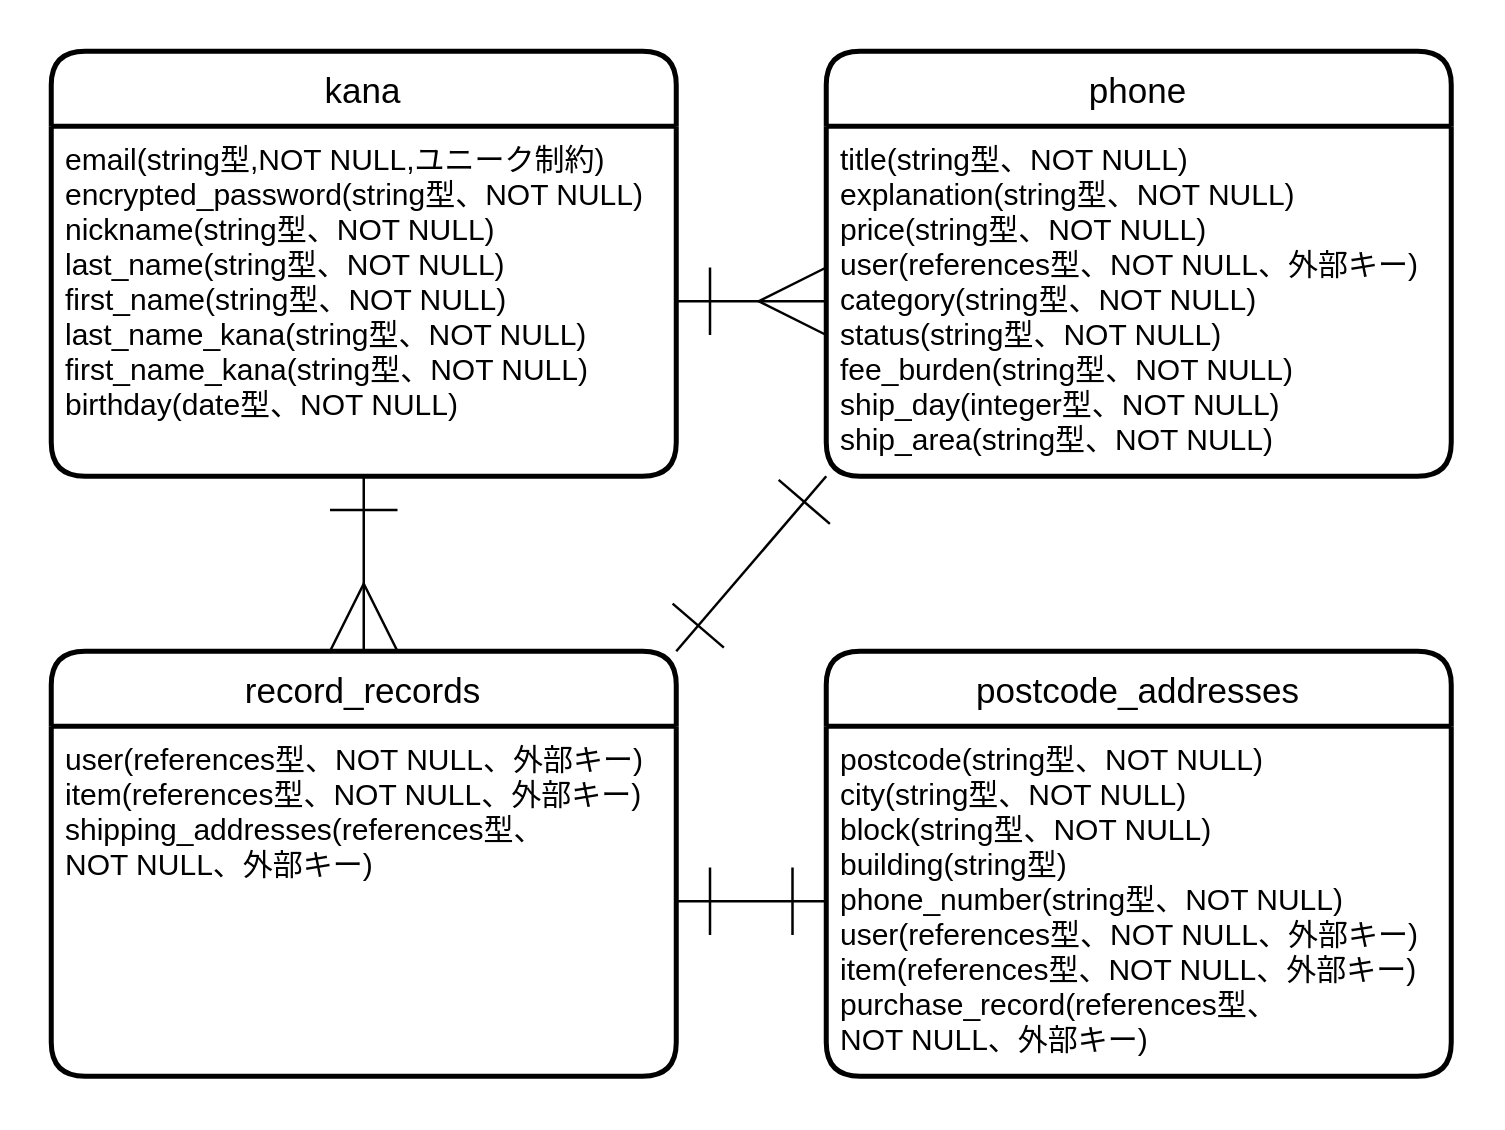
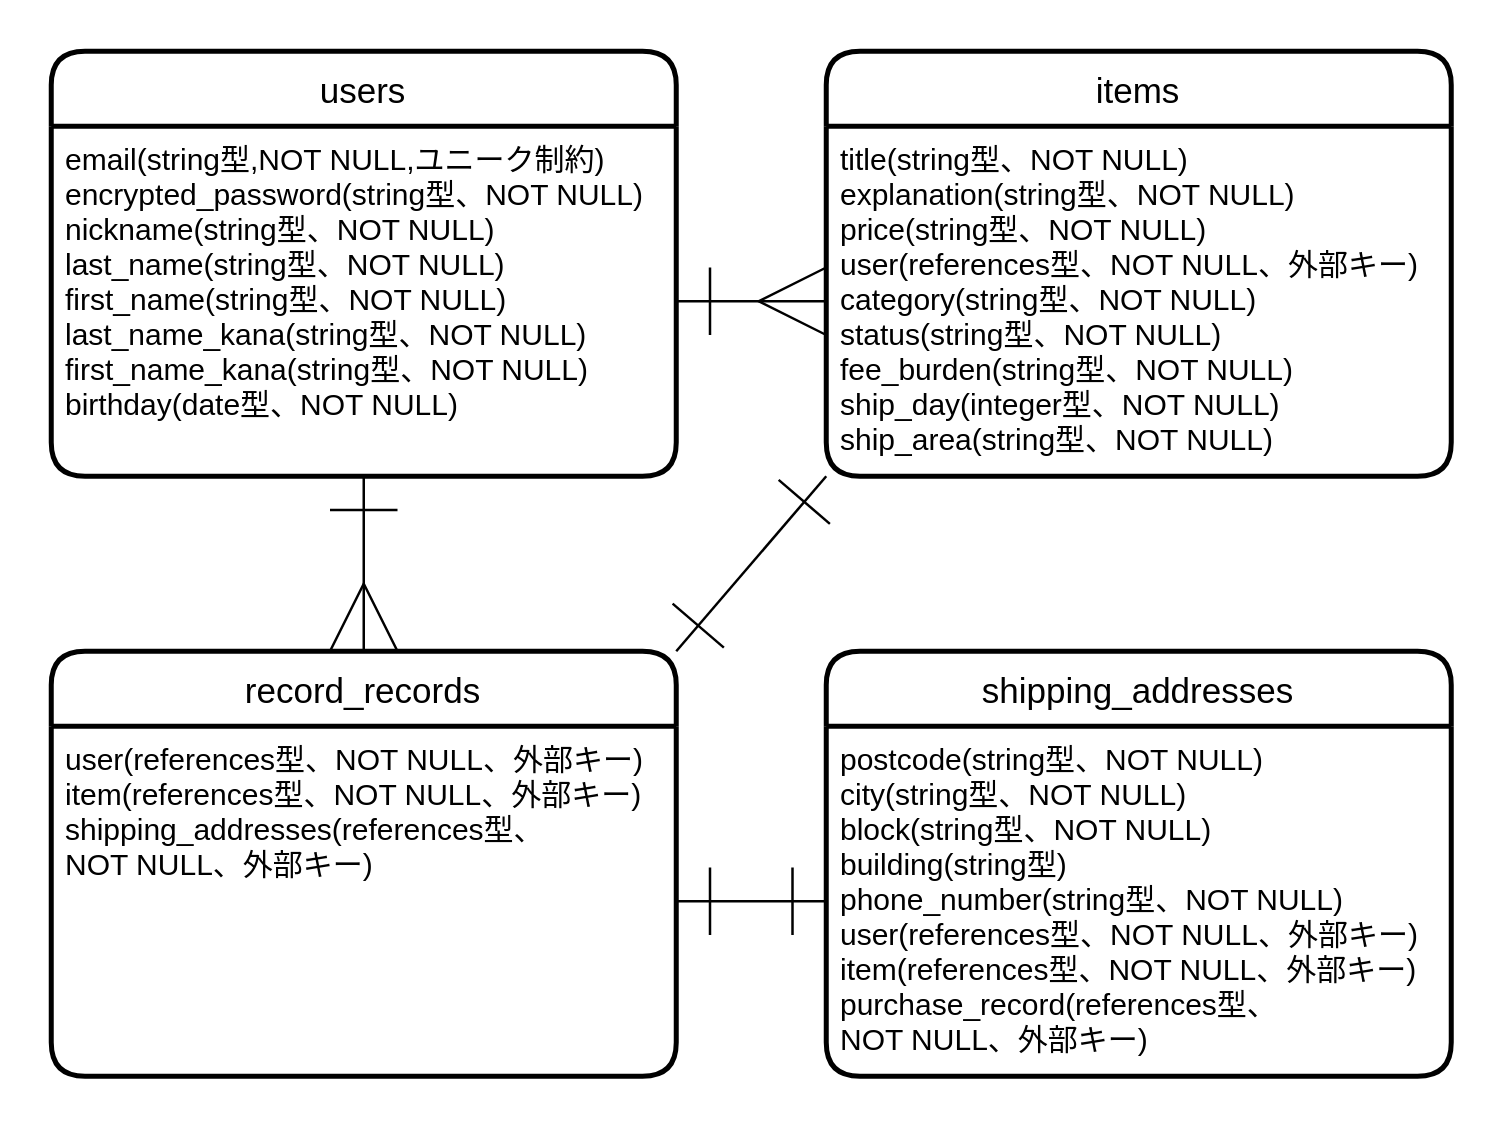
node "kana": label "kana" -> "users"
node "phone": label "phone" -> "items"
node "postcode_addresses": label "postcode_addresses" -> "shipping_addresses"
